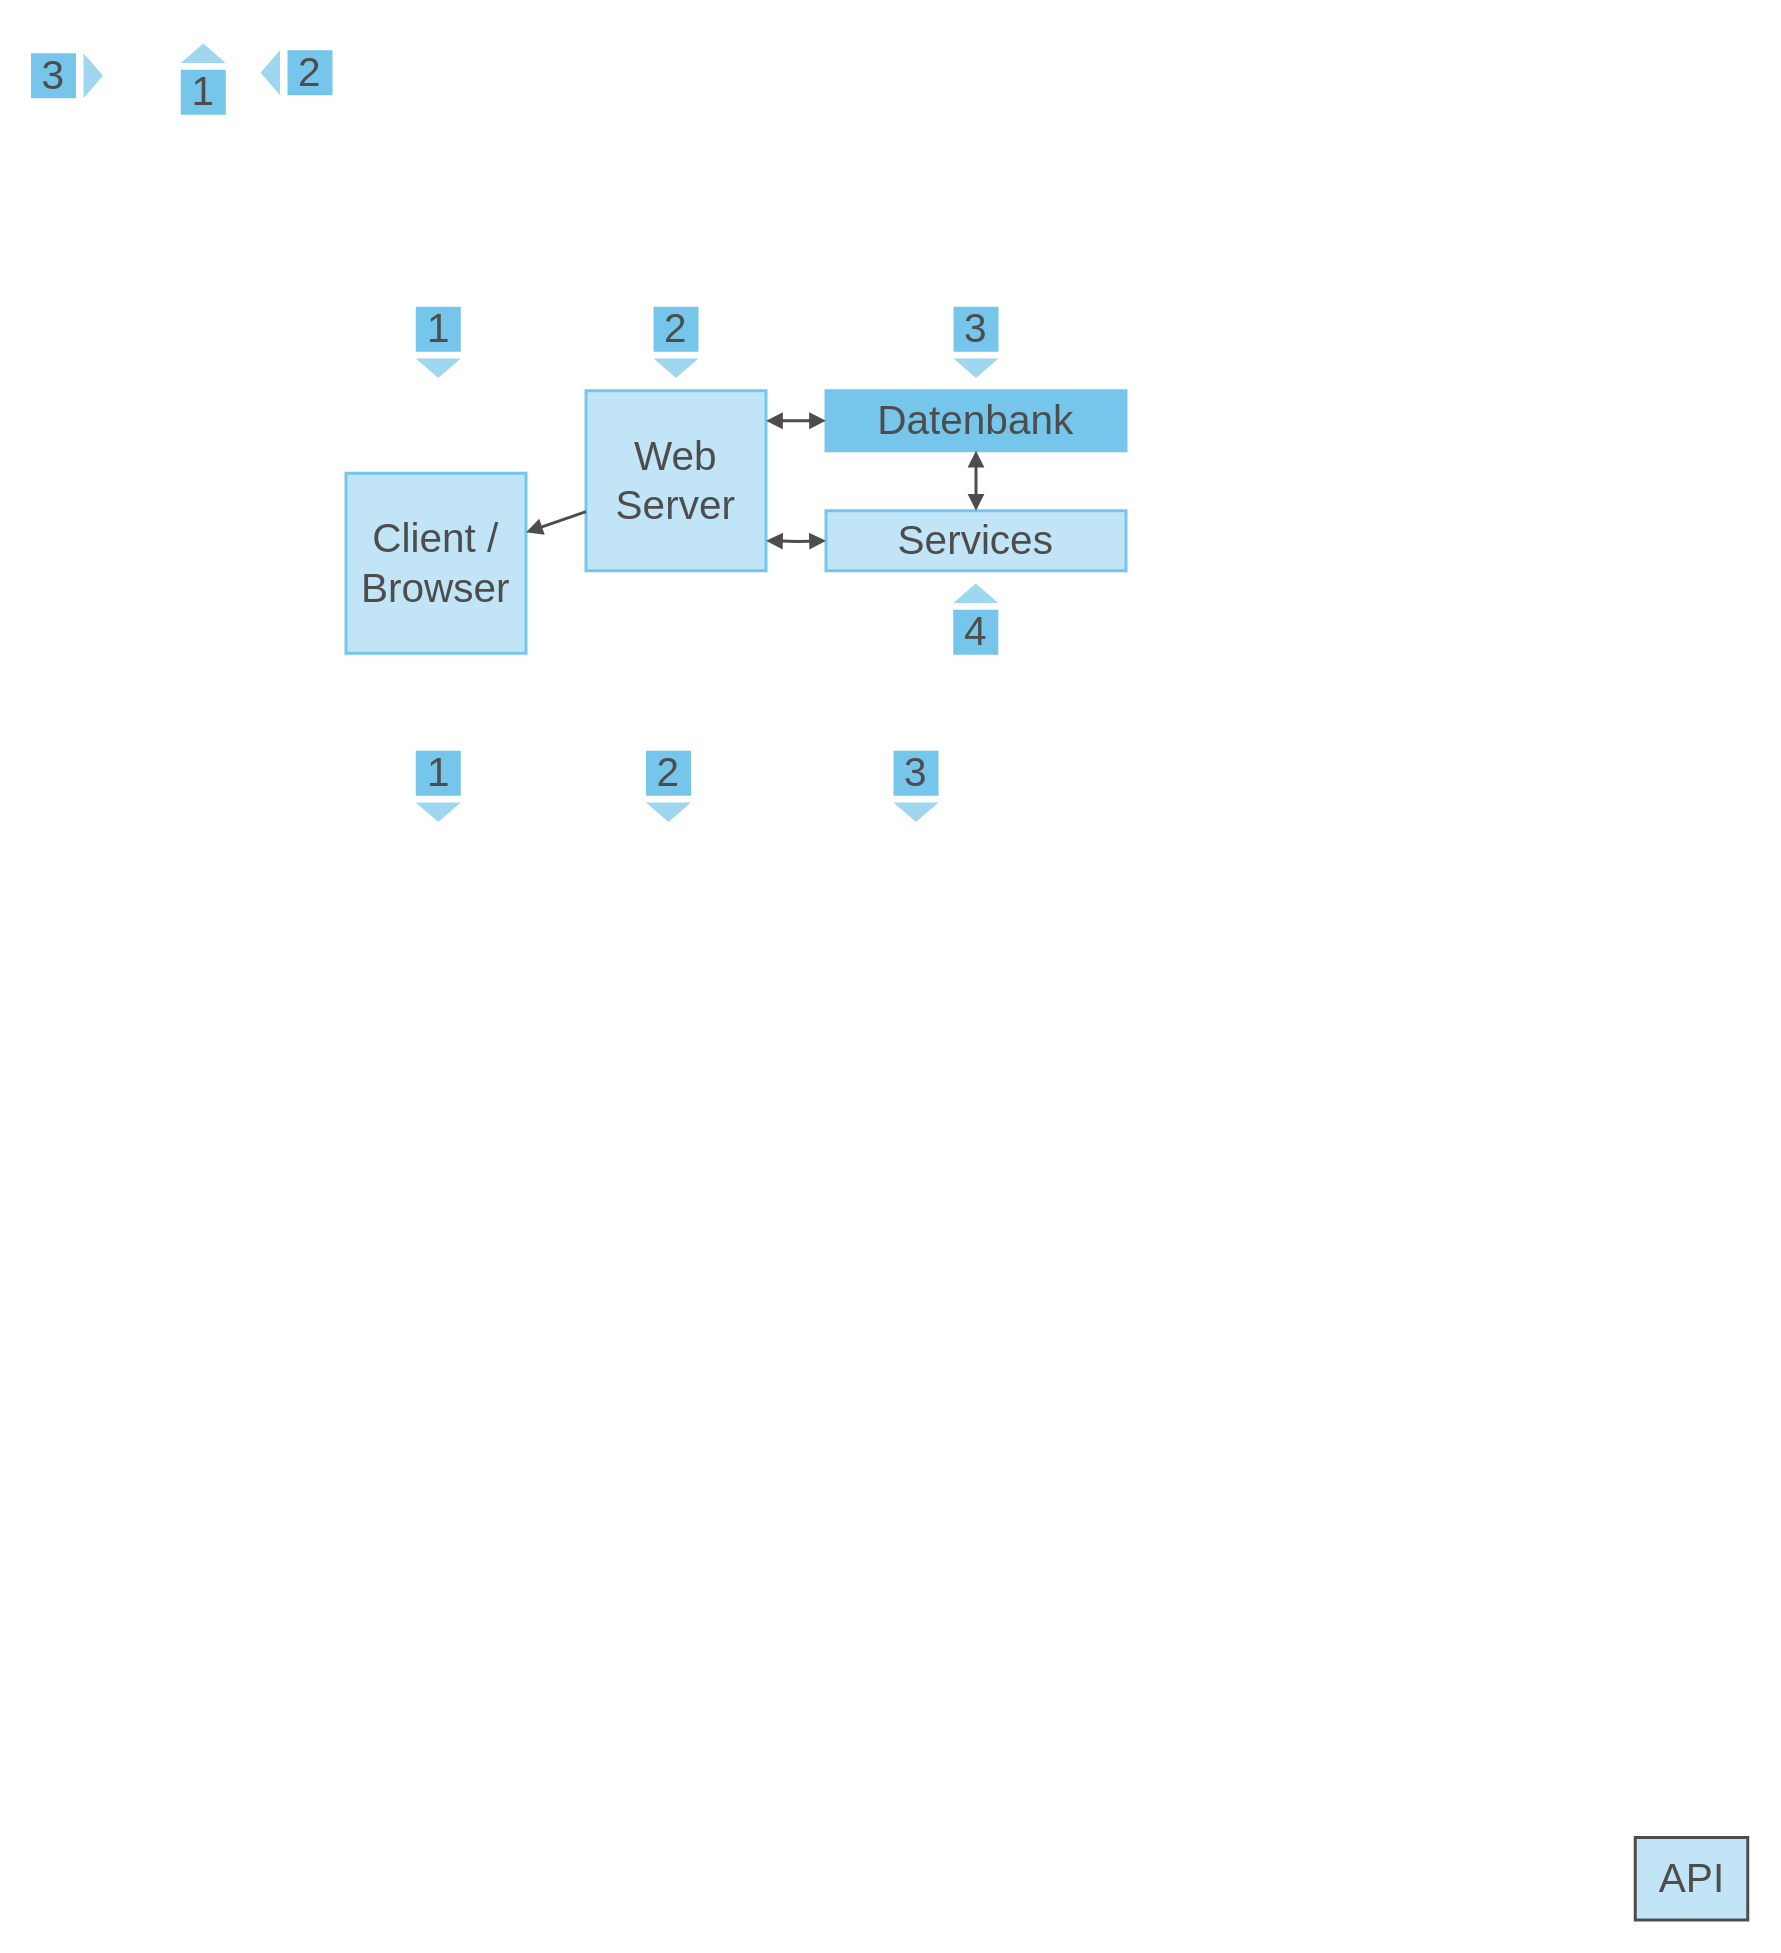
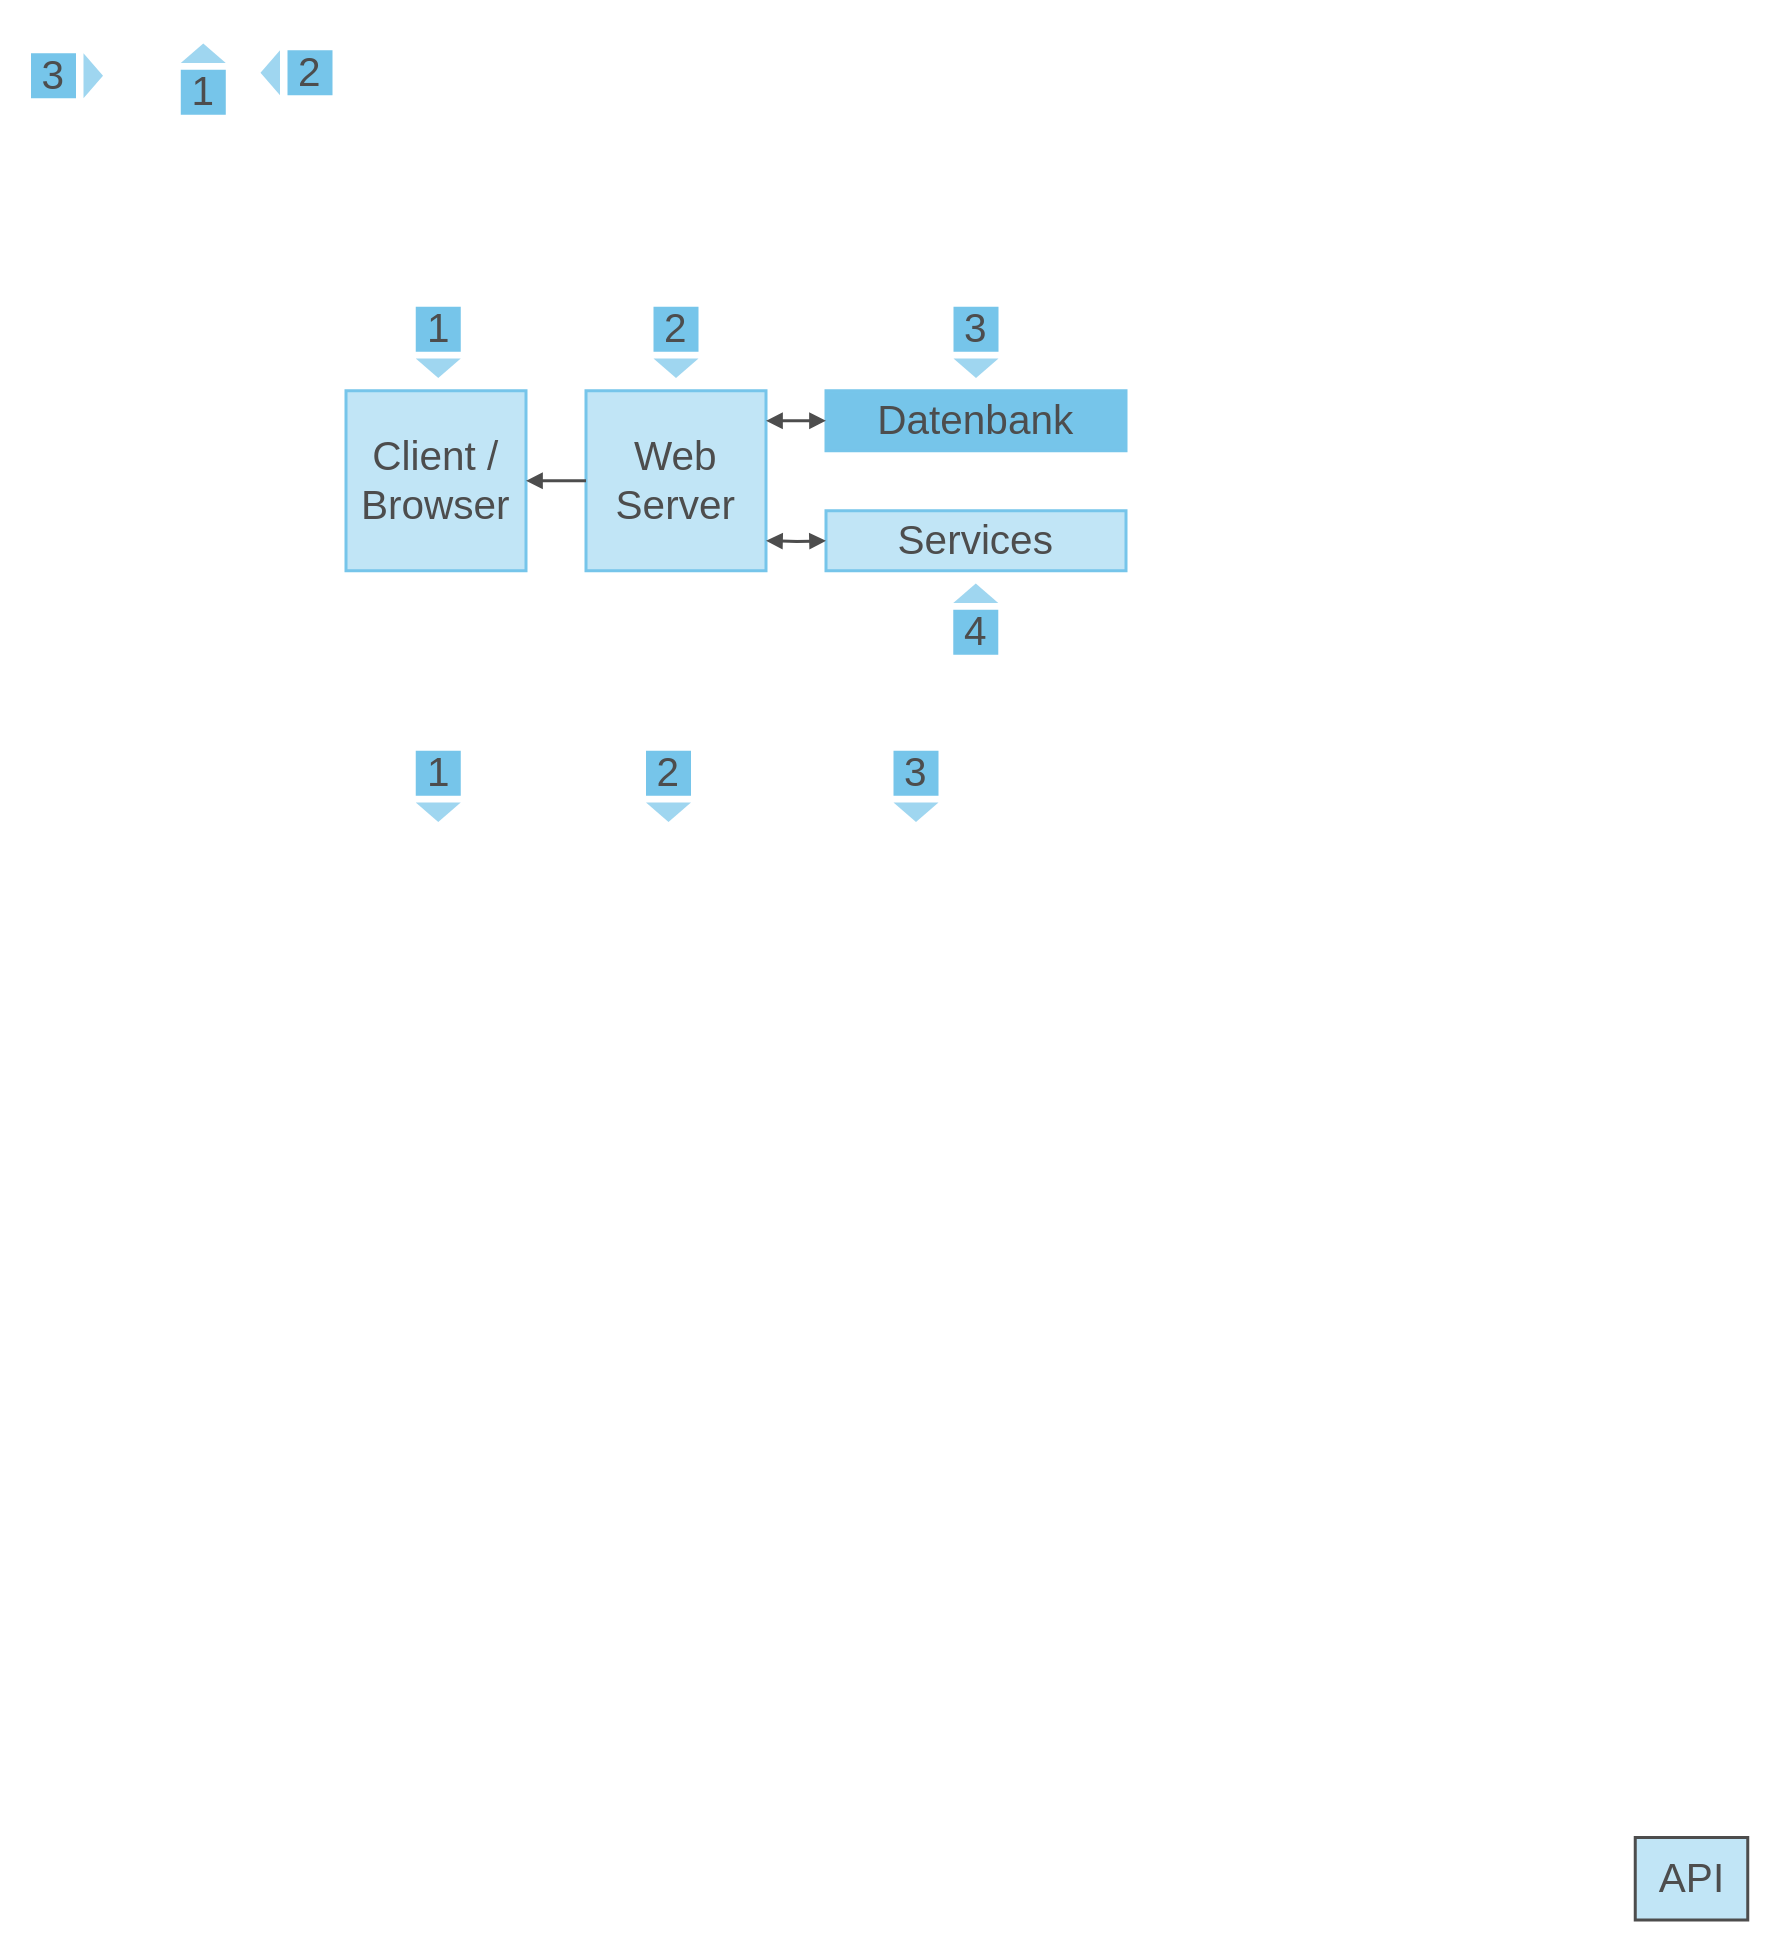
edge "Datenbank" -- "Services": removed
node "Client / Browser": moved (436, 563) -> (436, 481)
